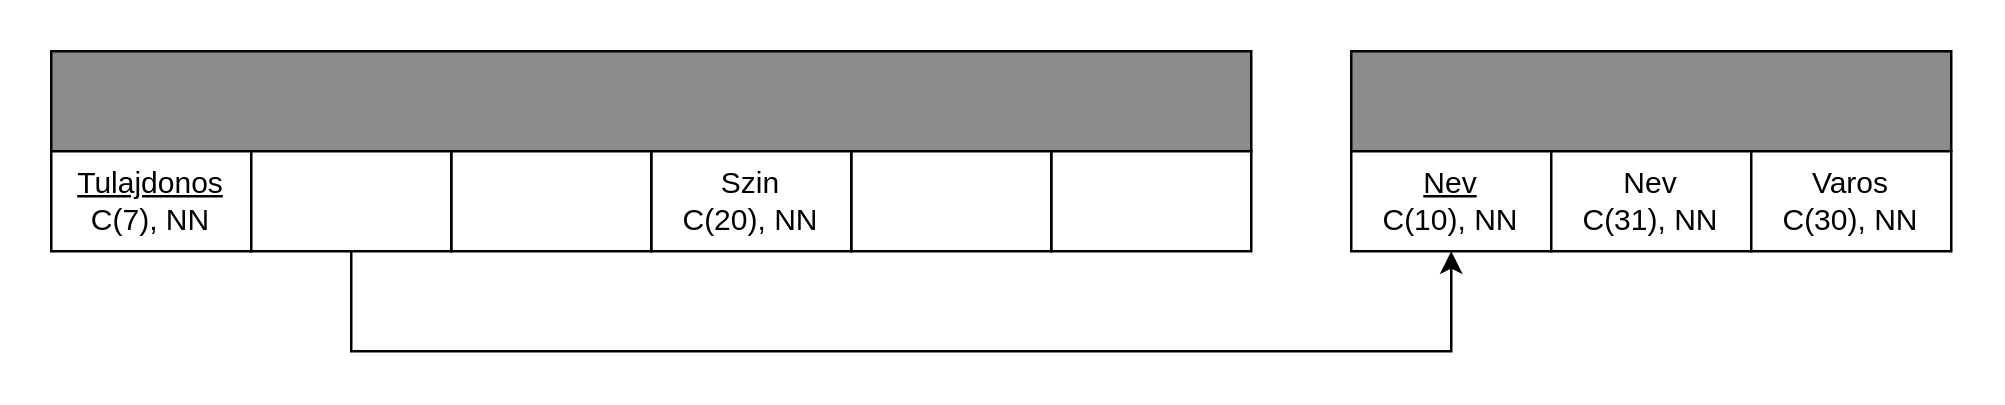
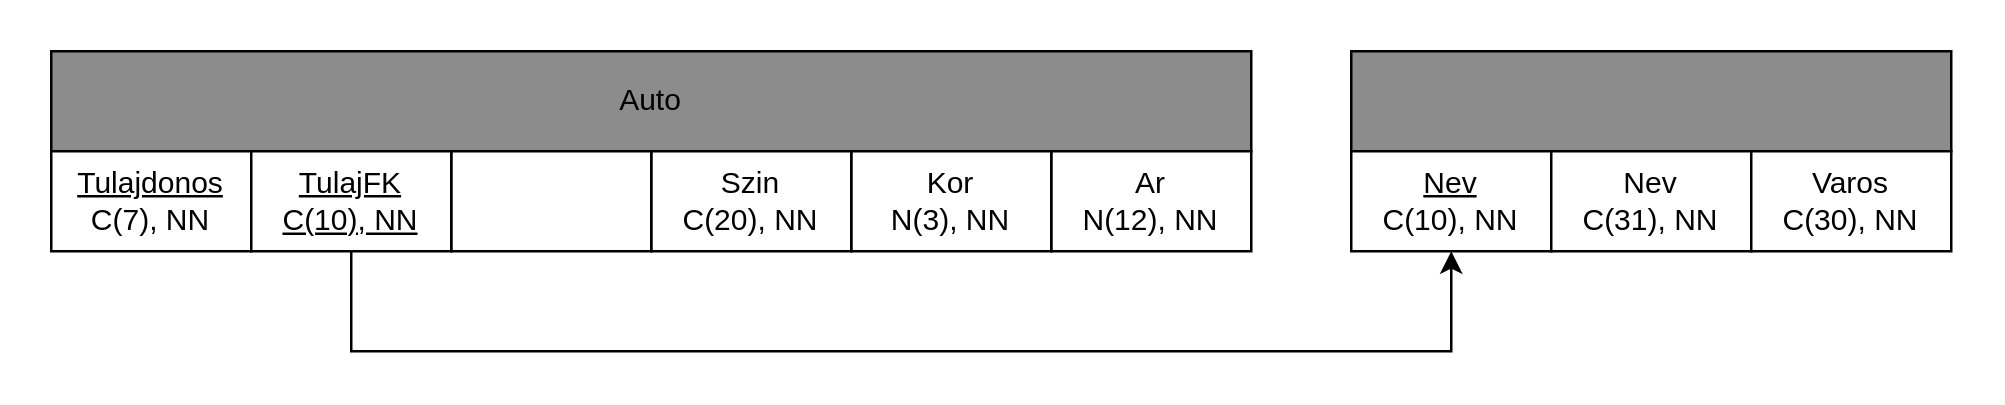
node "Auto": added
node "TulajFK C(10), NN": added
node "Kor N(3), NN": added
node "Ar N(12), NN": added
